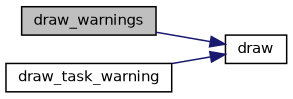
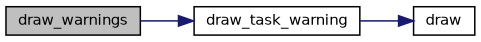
edge "draw_warnings" -> "draw": now "draw_warnings" -> "draw_task_warning"
